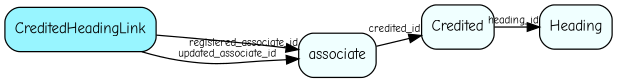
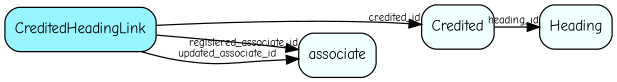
edge "associate" -> "Credited": now "CreditedHeadingLink" -> "Credited"
